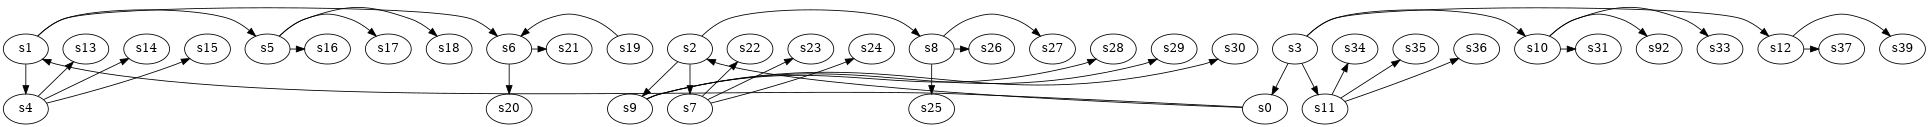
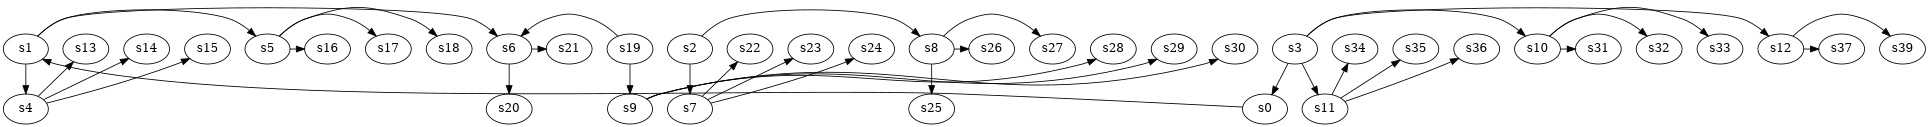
node "s92": label "s92" -> "s32"
edge "s2" -> "s9": now "s19" -> "s9"
edge "s0" -> "s2": removed
